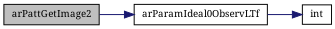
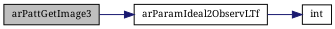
node "arPattGetImage2": label "arPattGetImage2" -> "arPattGetImage3"
node "arParamIdeal0ObservLTf": label "arParamIdeal0ObservLTf" -> "arParamIdeal2ObservLTf"
